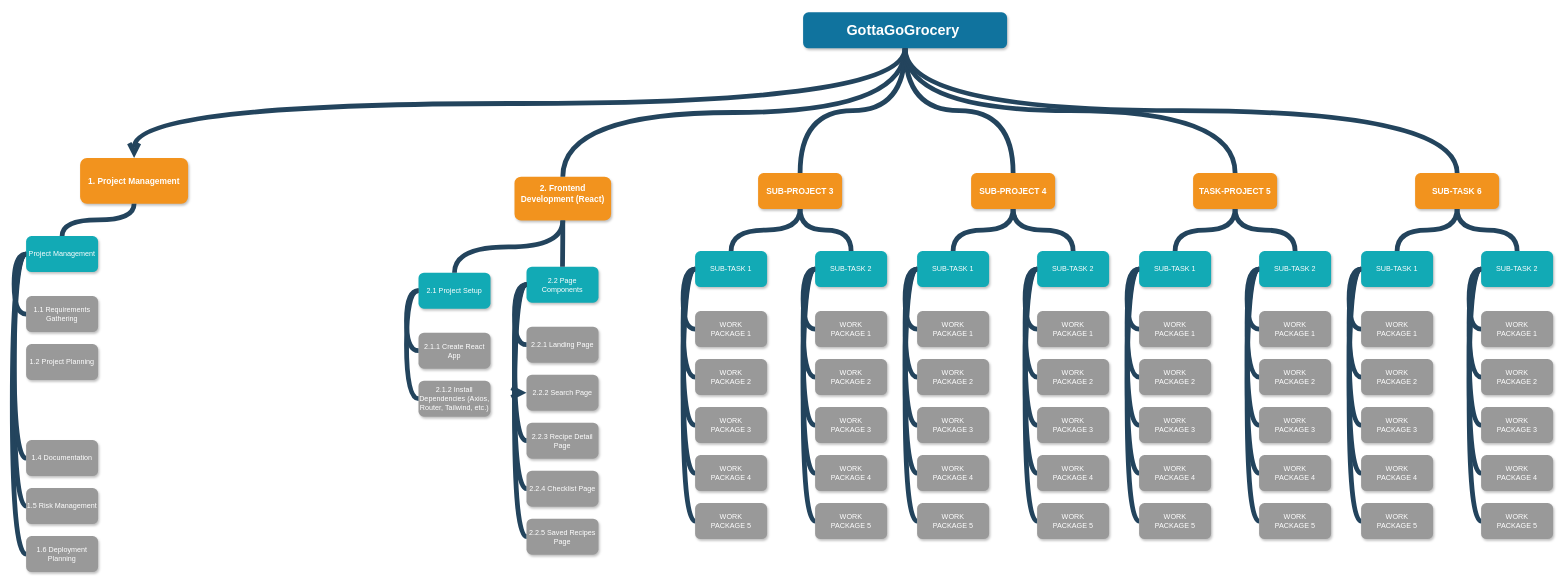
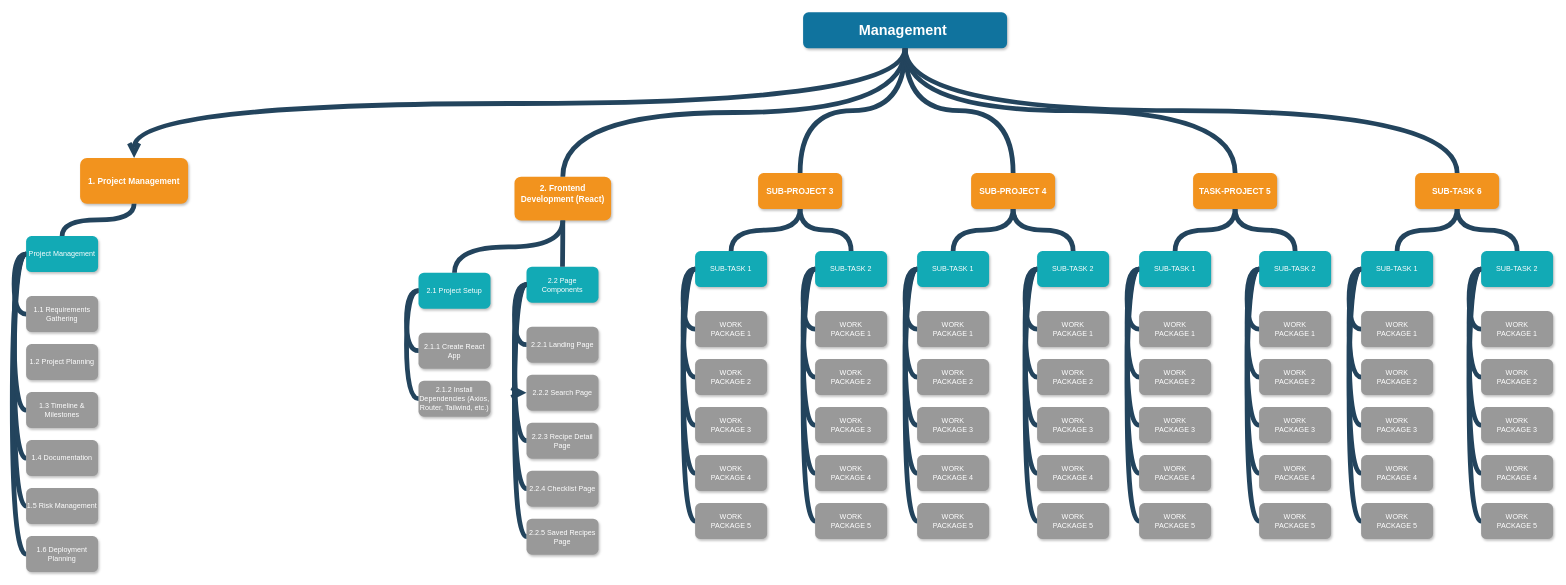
node "GottaGoGrocery": label "GottaGoGrocery" -> "Management"
edge "Project Management" -- "1.3 Timeline & Milestones": added
node "1.3 Timeline & Milestones": added
